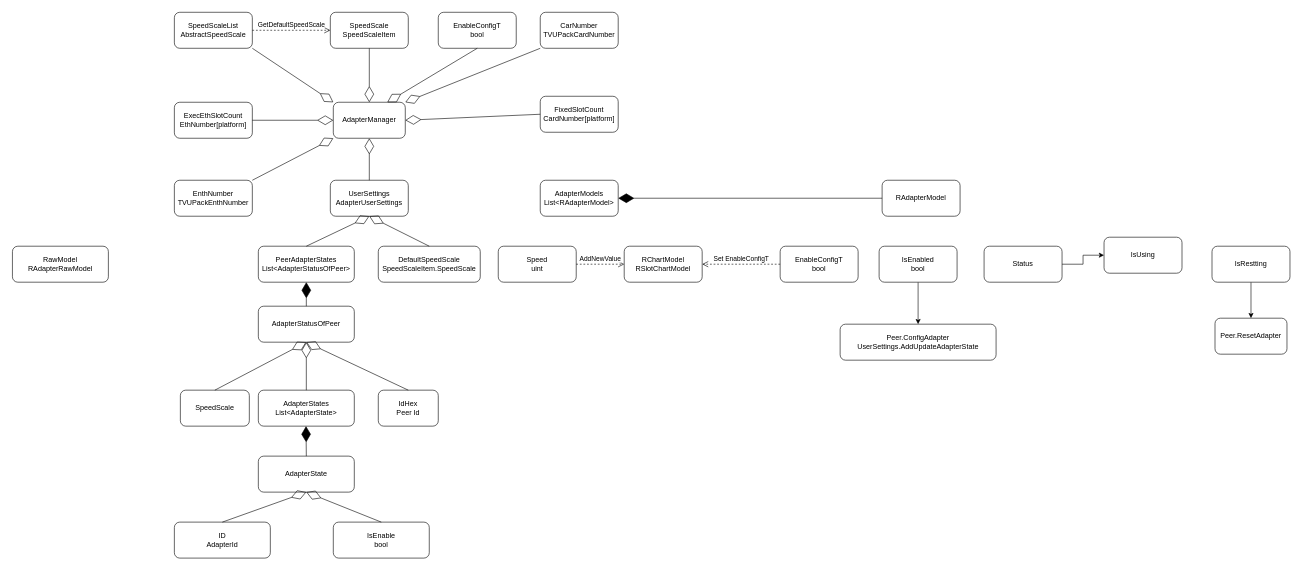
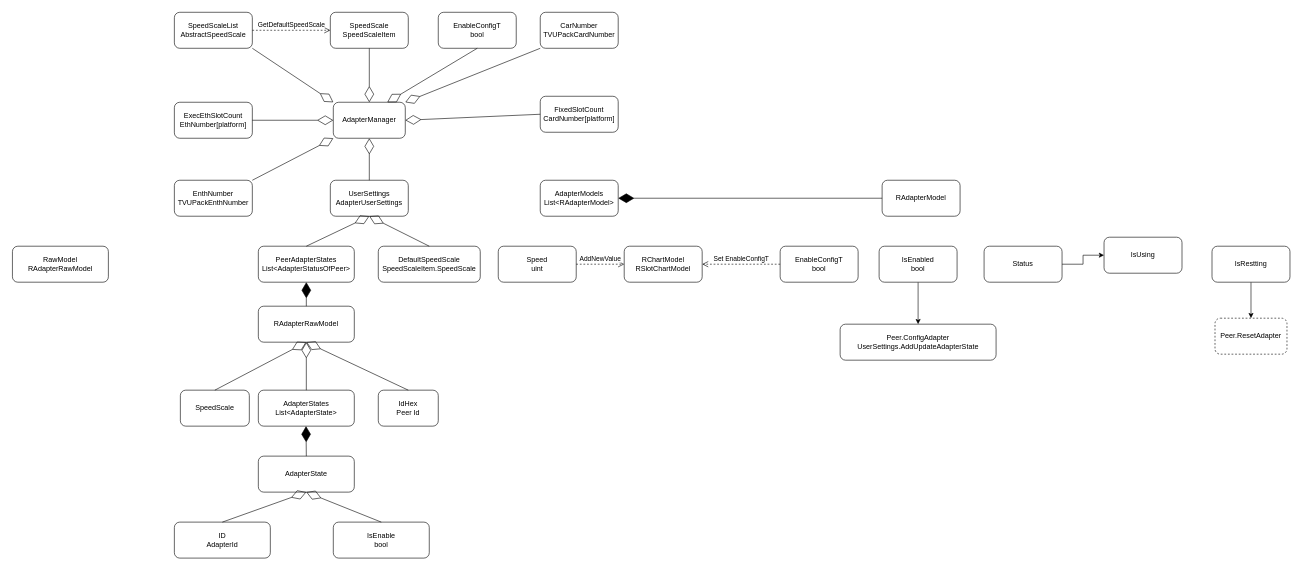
node "AdapterStatusOfPeer": label "AdapterStatusOfPeer" -> "RAdapterRawModel"
node "Peer.ResetAdapter": style solid -> dashed
